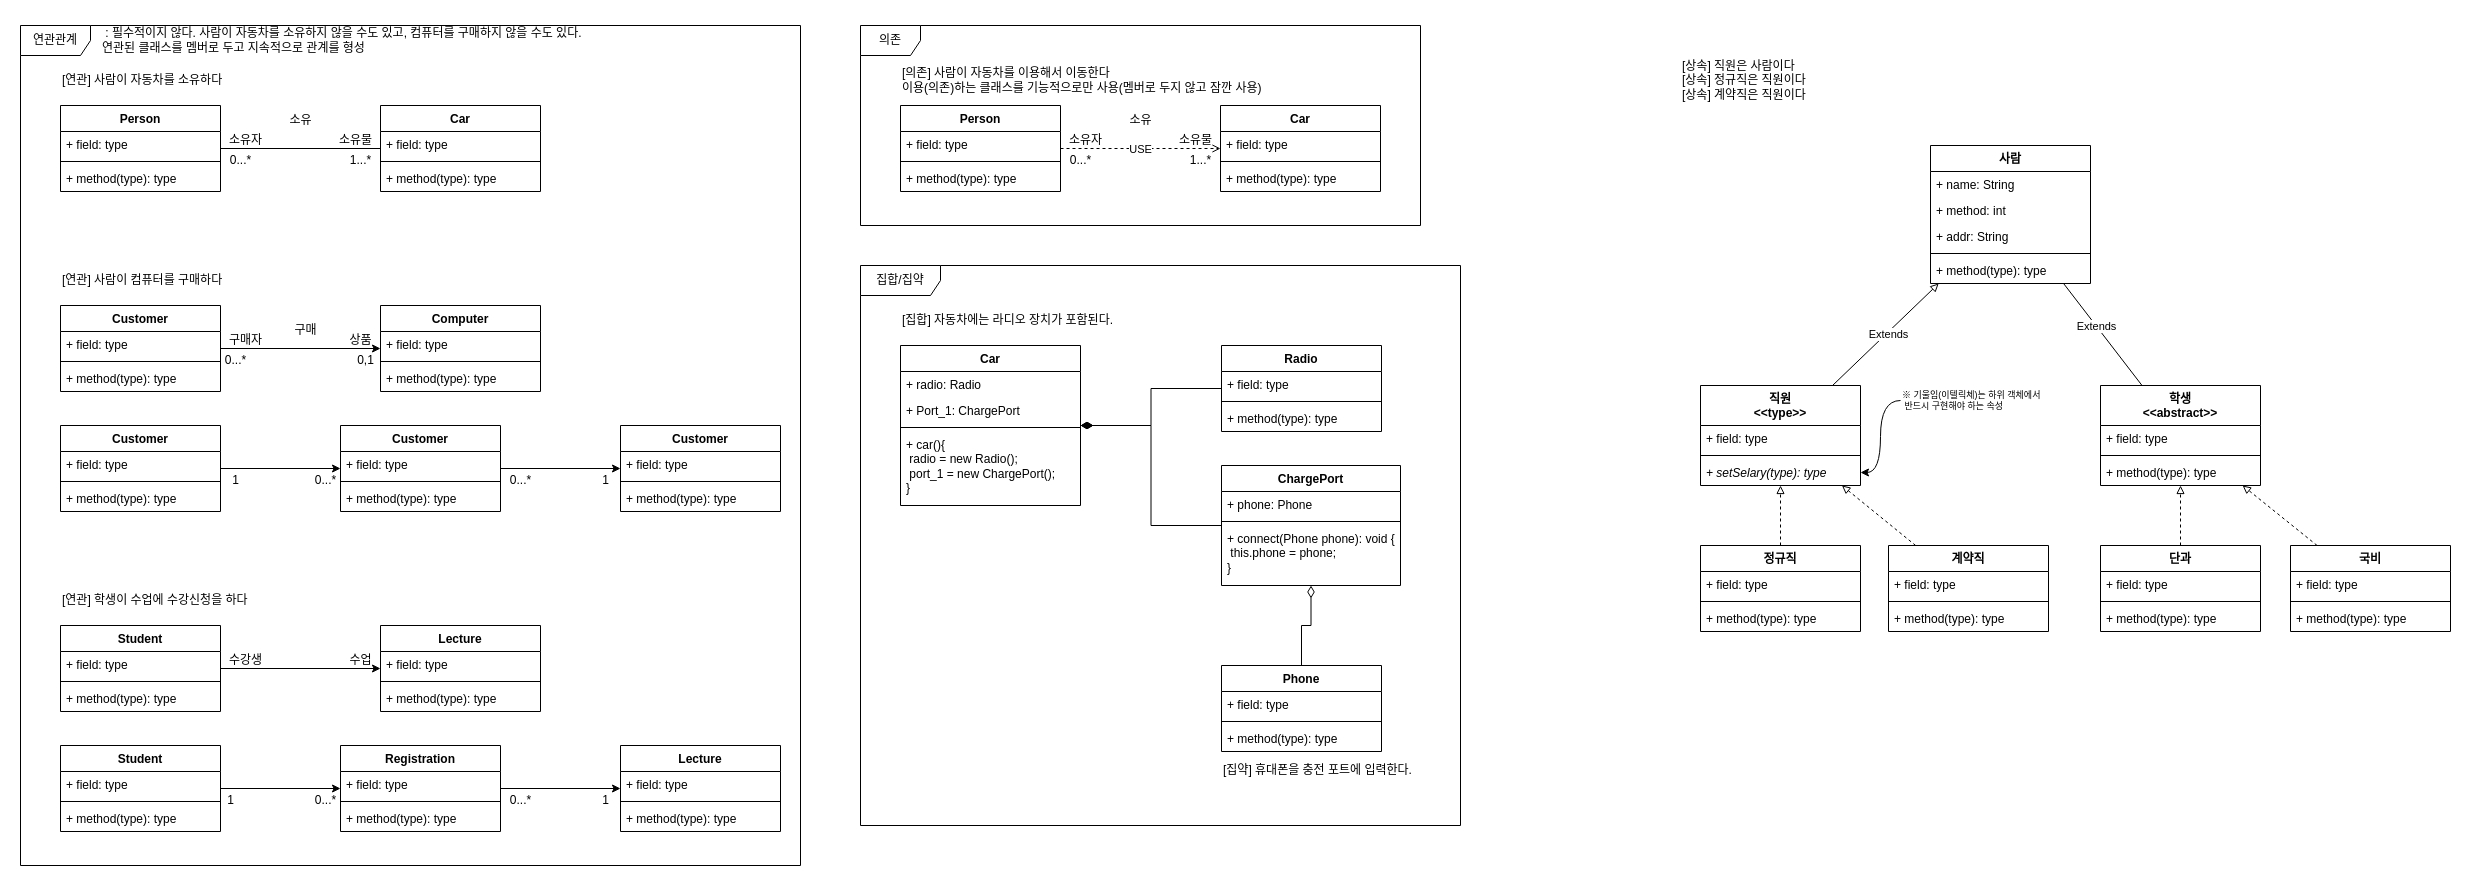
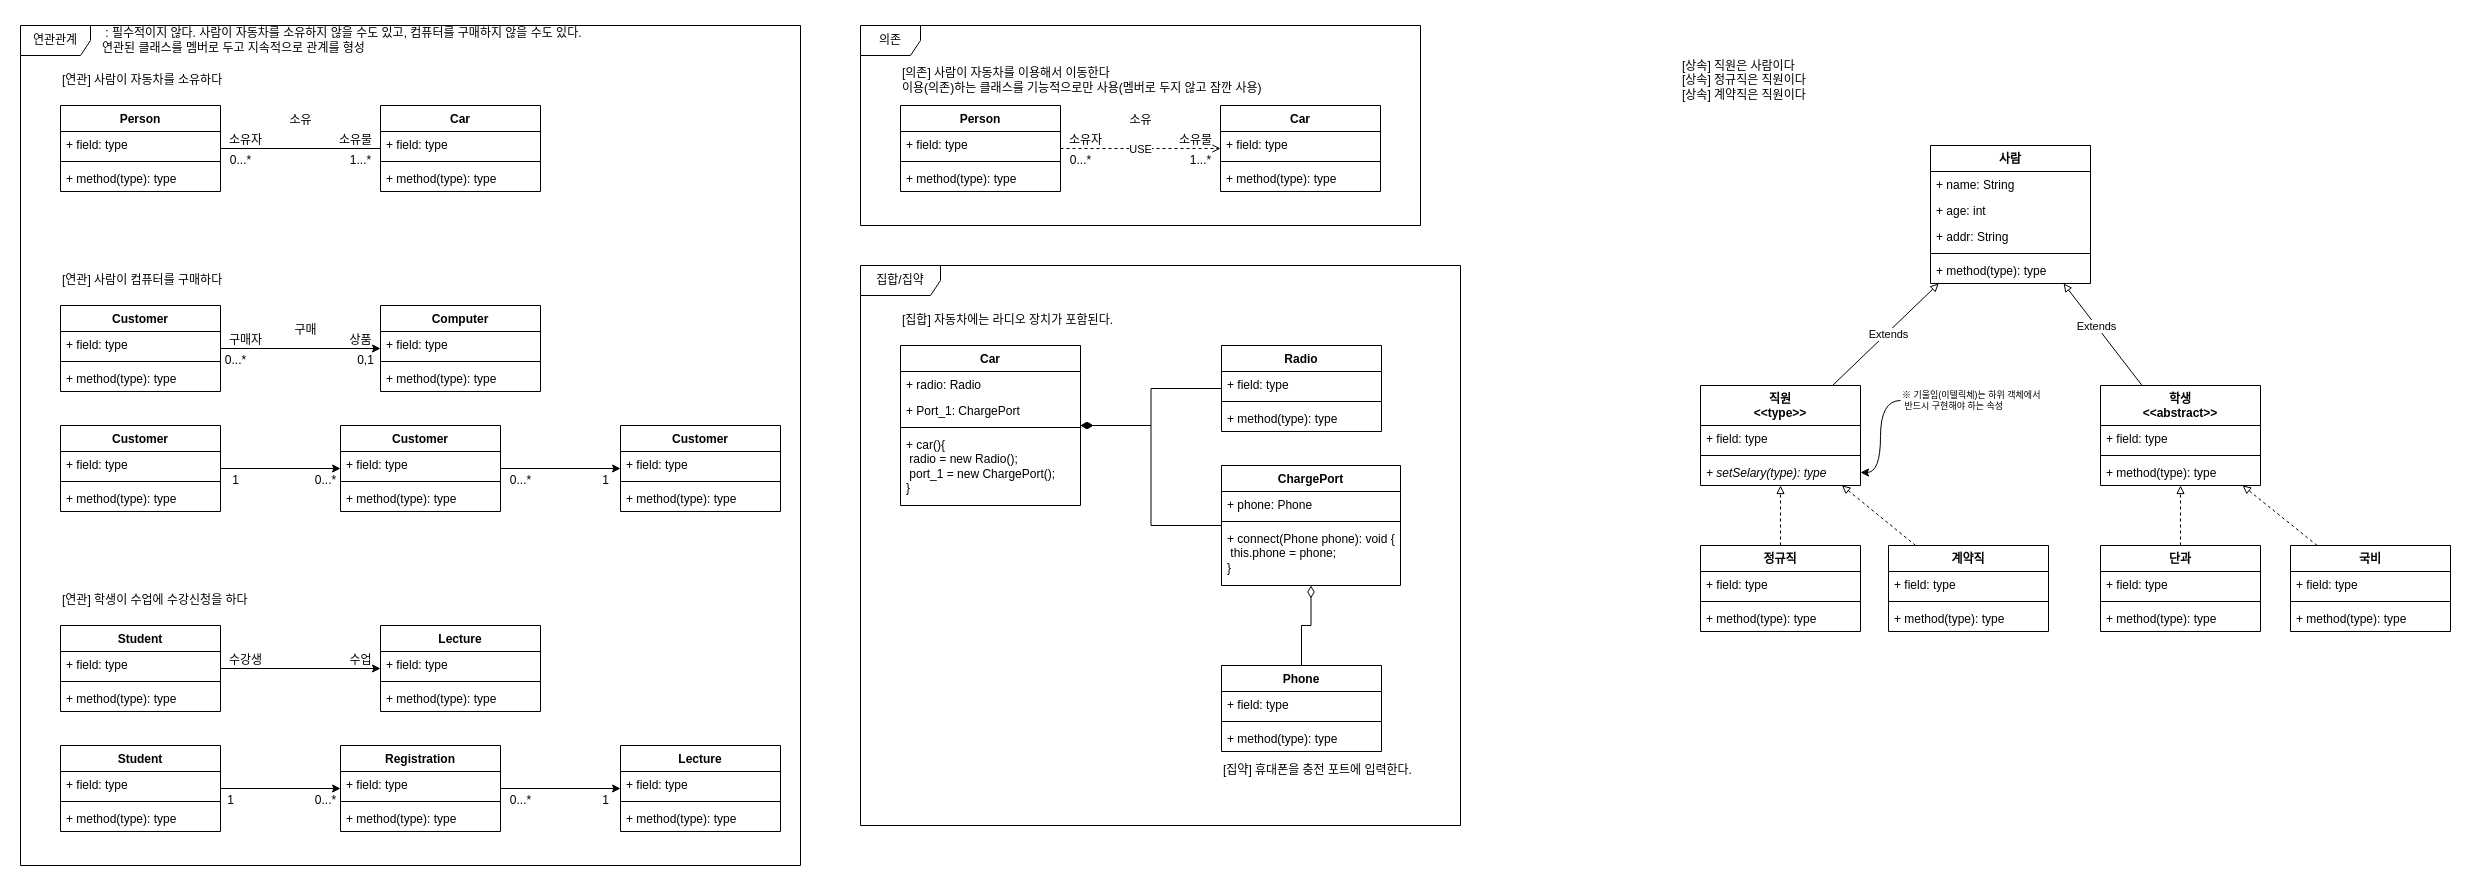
node "+ method: int": label "+ method: int" -> "+ age: int"
edge "사람" -- "학생 <<abstract>>": arrowhead none -> block
